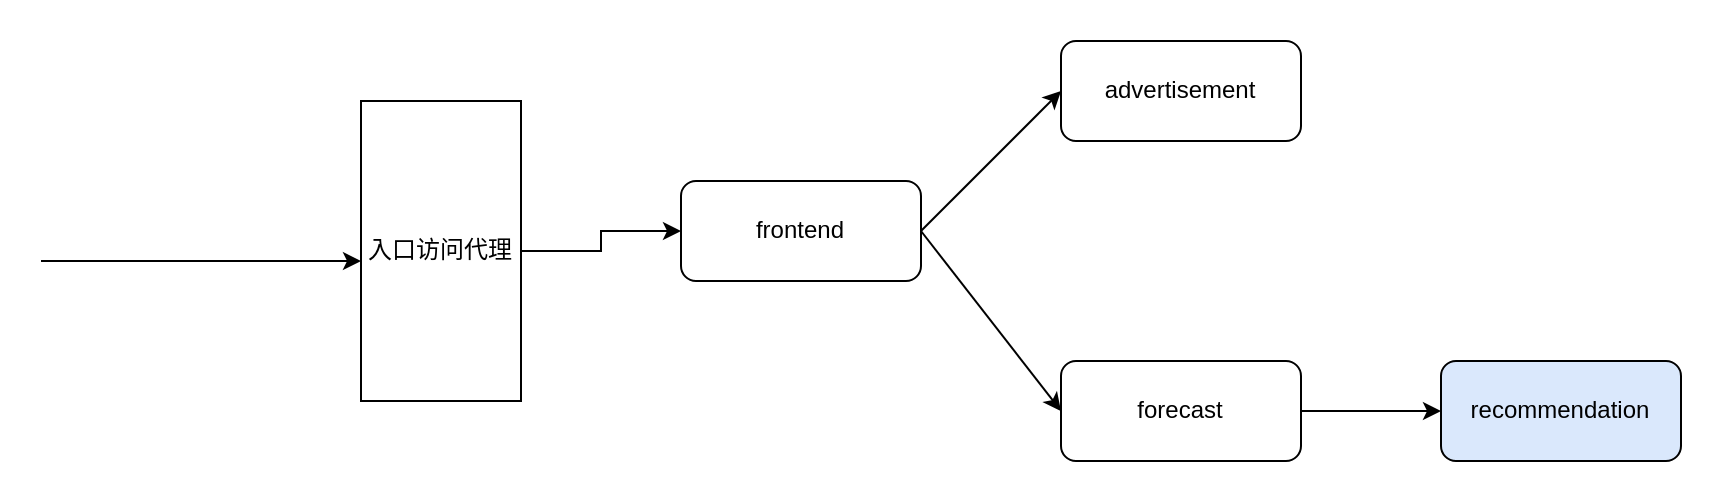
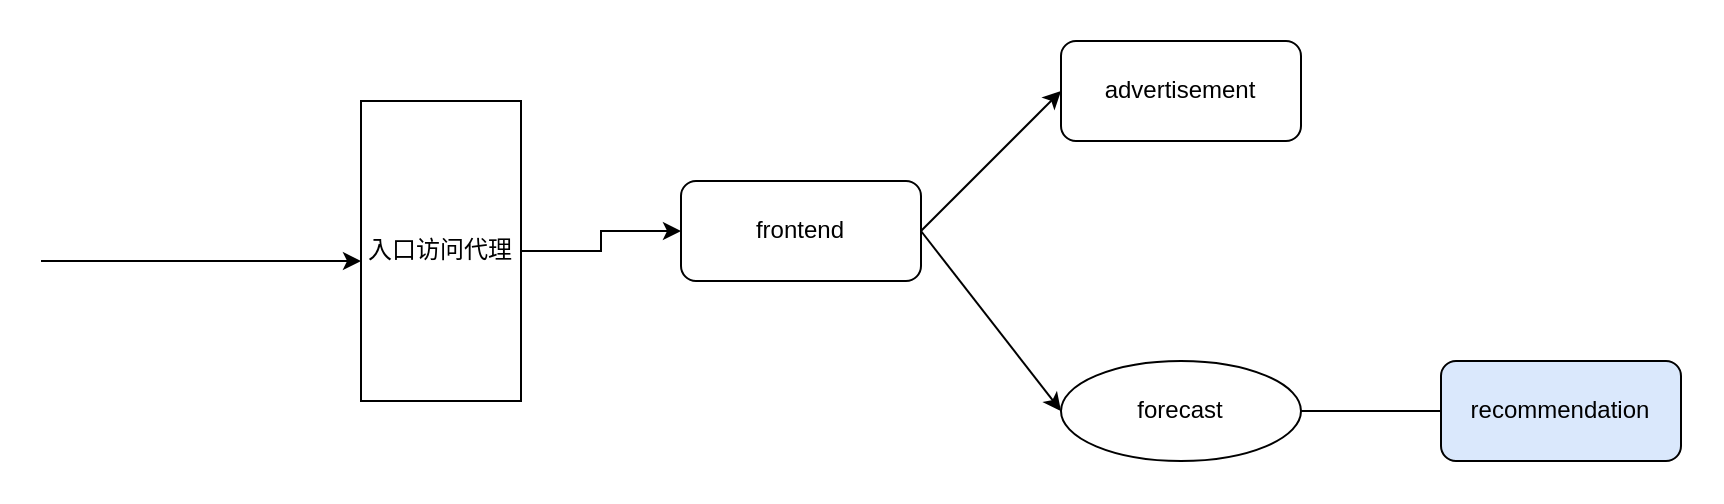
node "forecast": shape rounded rectangle -> ellipse
edge "forecast" -> "recommendation": arrowhead classic -> none
